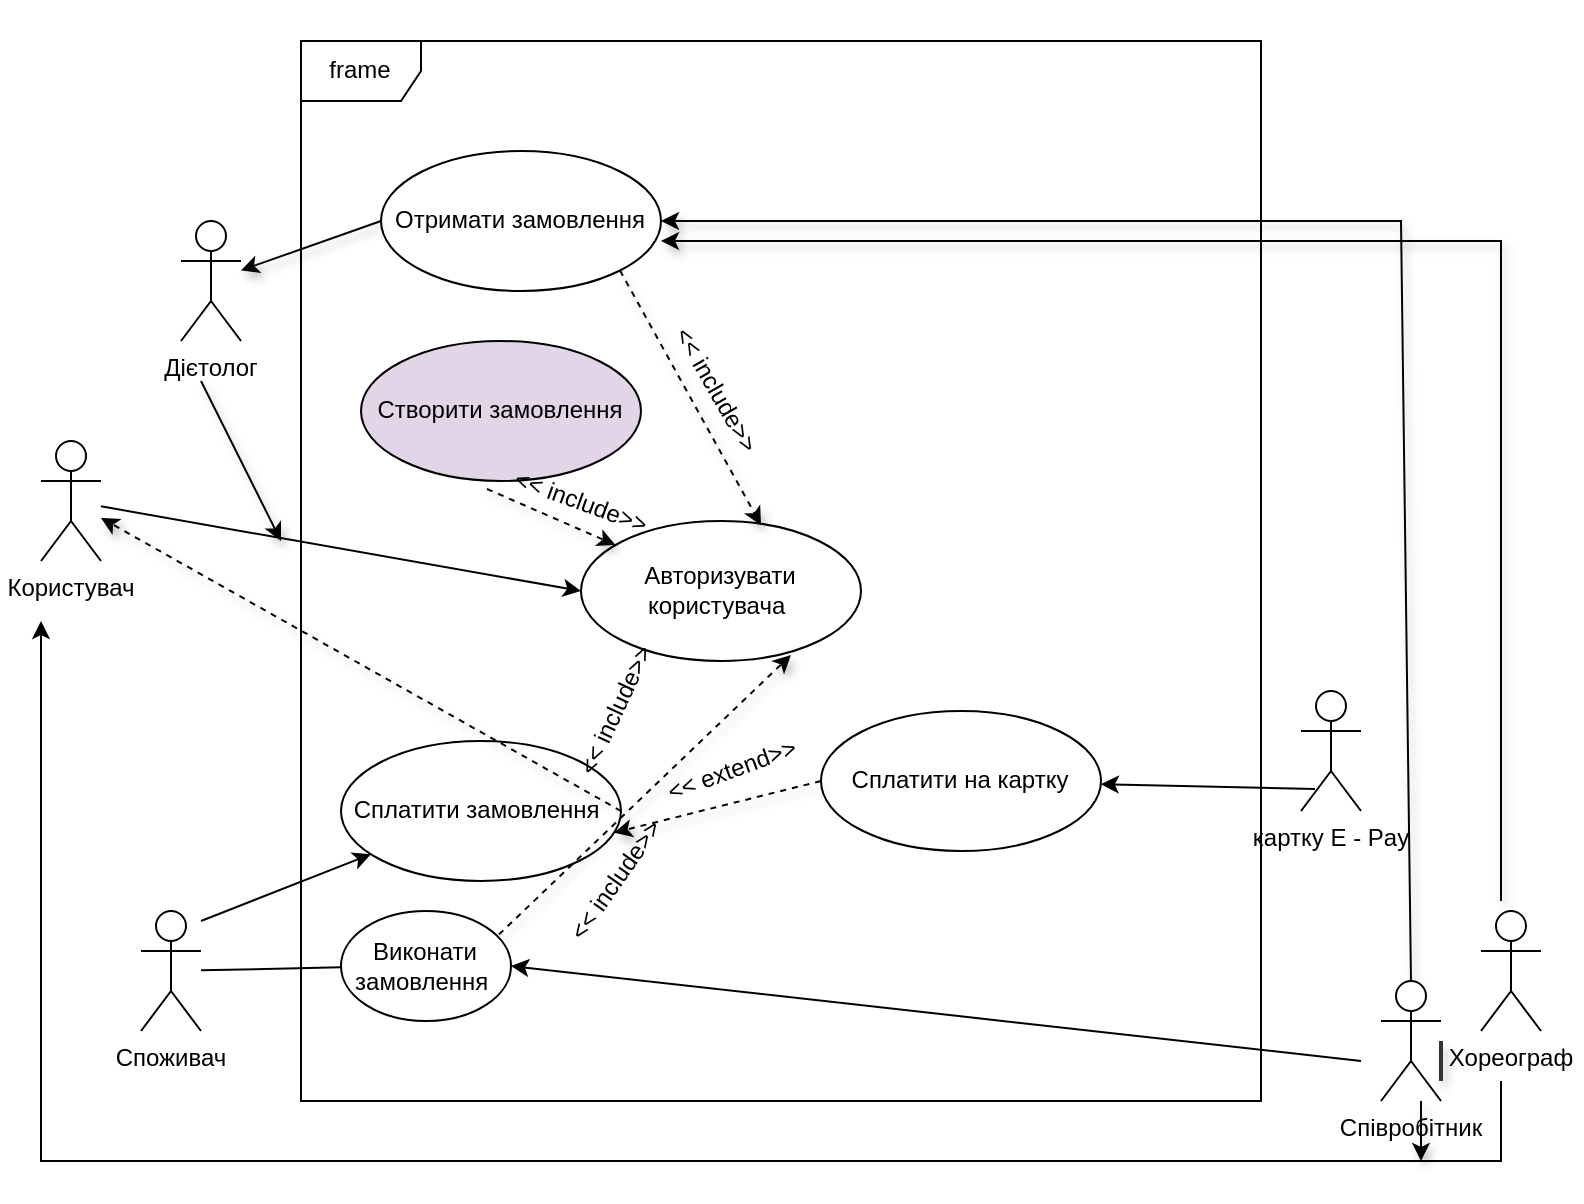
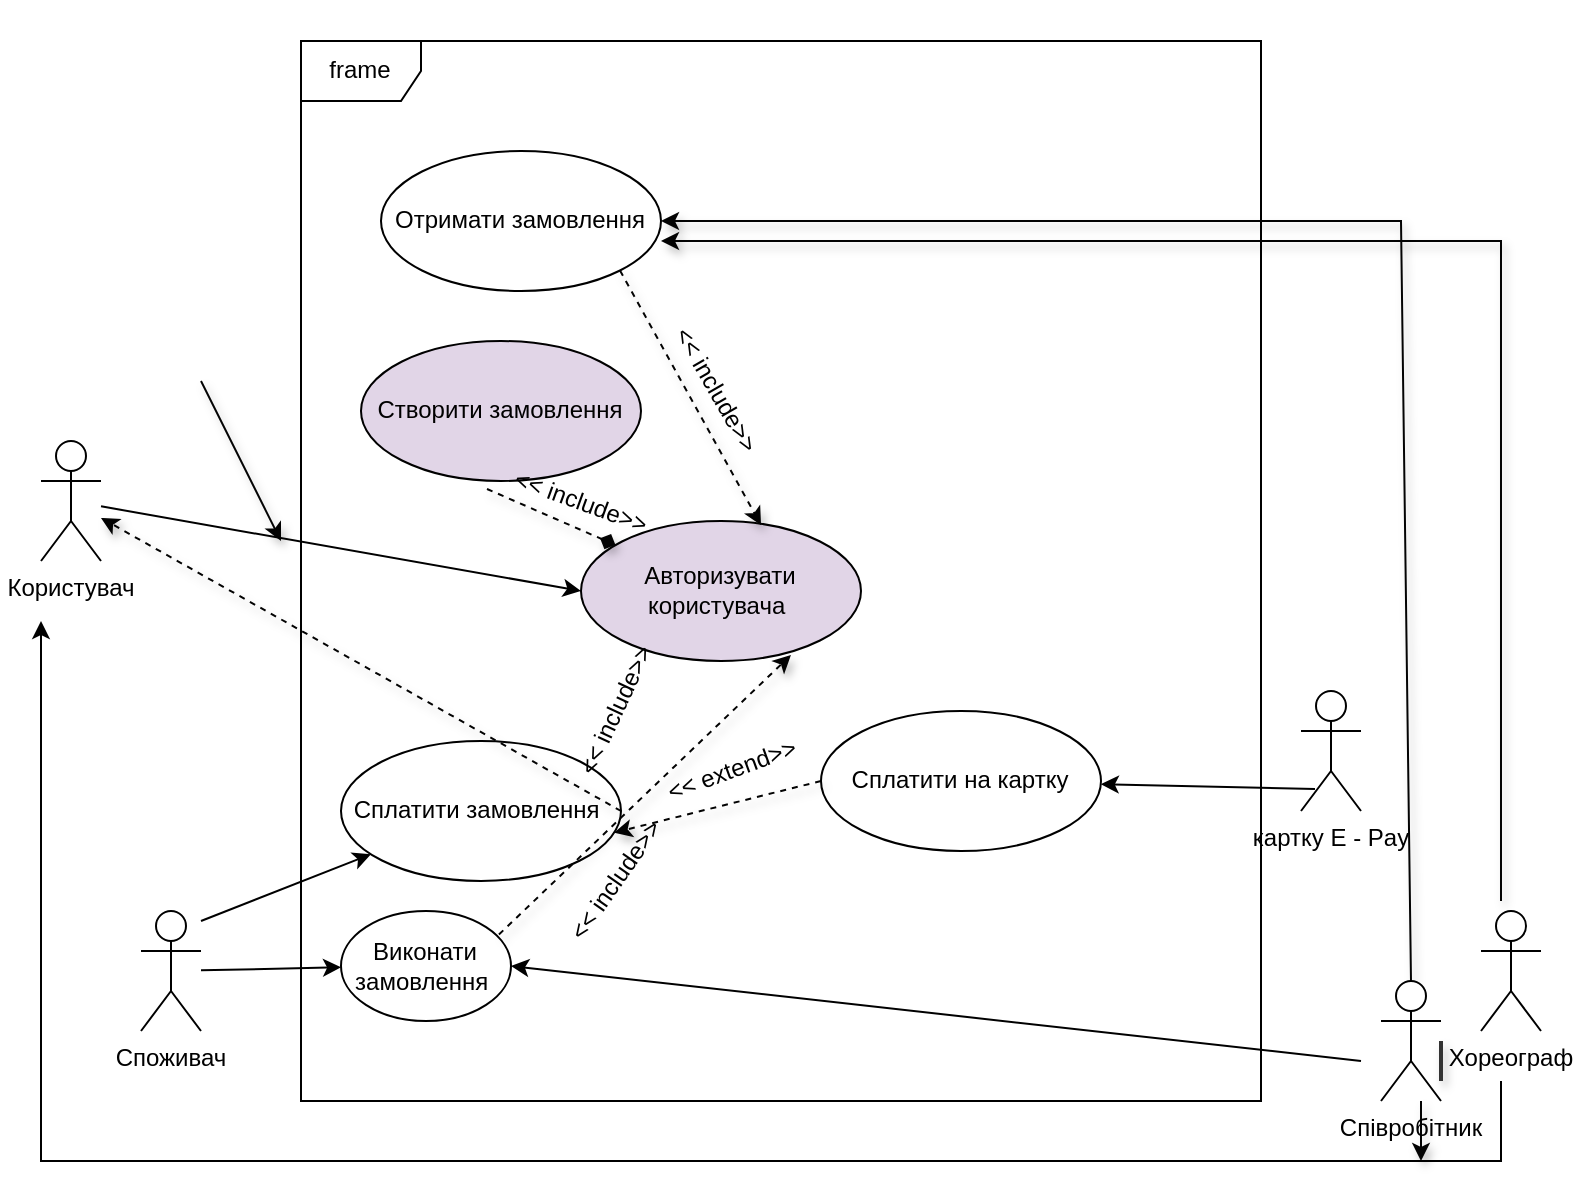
edge "Отримати замовлення" -> "Дієтолог": removed
node "Дієтолог": removed
edge "Створити замовлення" -> "Авторизувати користувача": arrowhead classic -> diamond
node "Авторизувати користувача": fillcolor #ffffff -> #e1d5e7
edge "Виконати замовлення" -- "Споживач": arrowhead none -> classic
